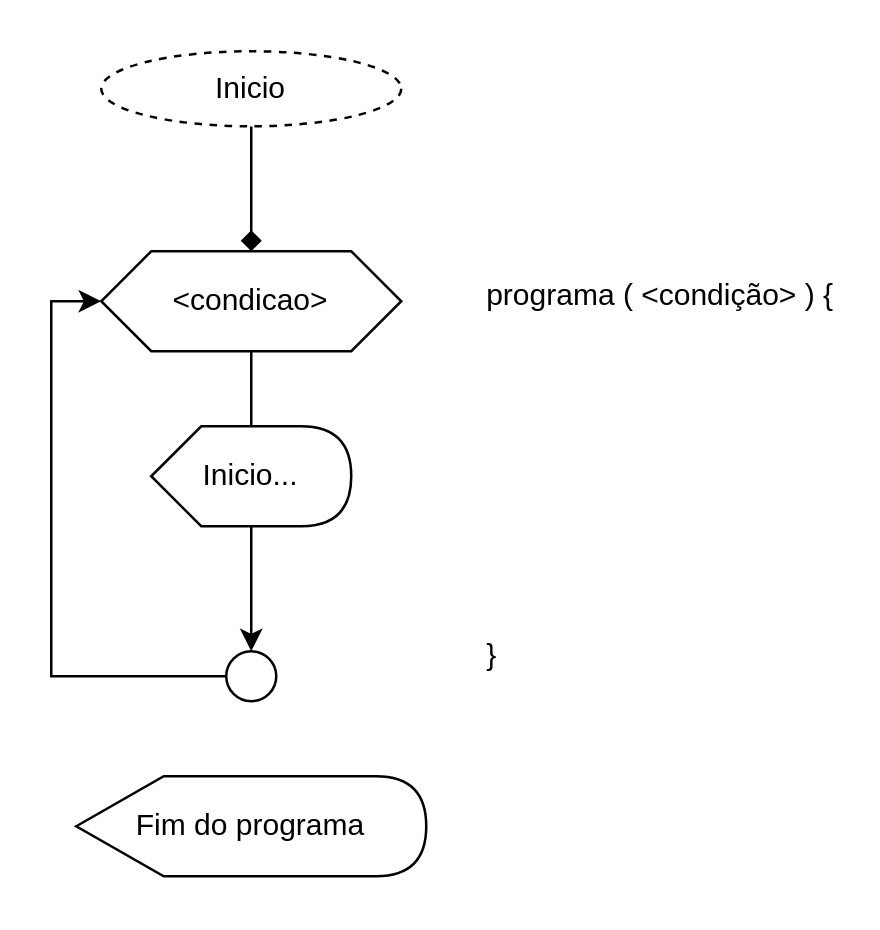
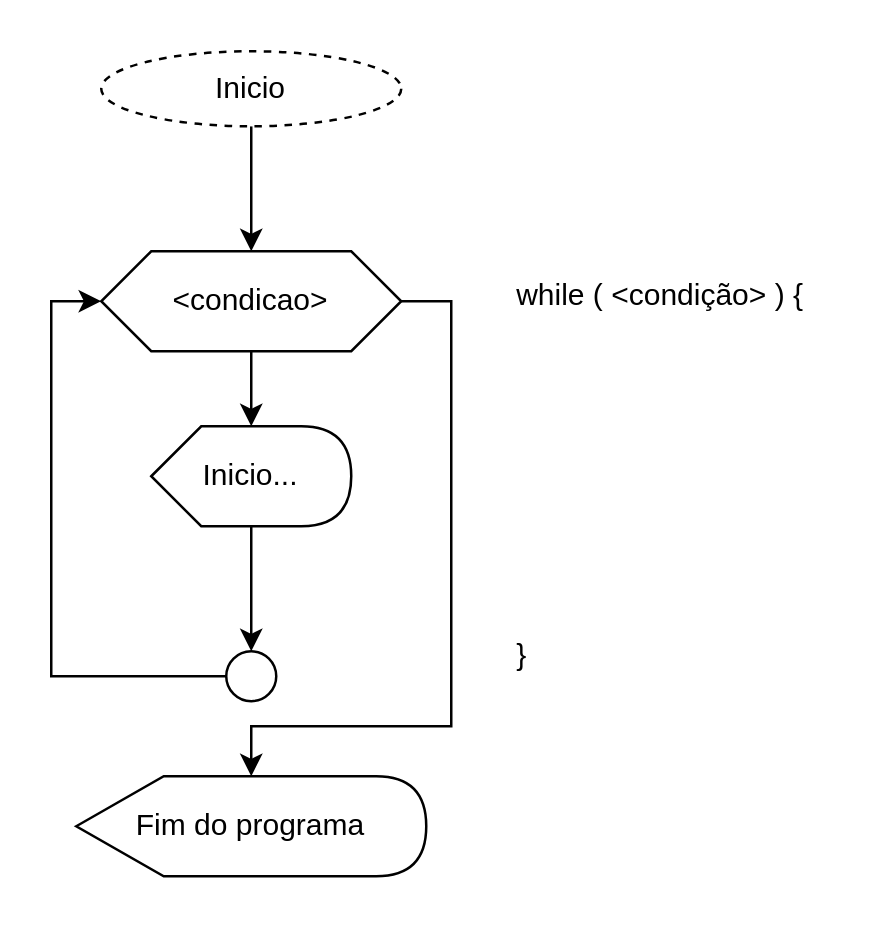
edge "Inicio" -> "<condicao>": arrowhead diamond -> classic
edge "<condicao>" -- "Inicio...": arrowhead none -> classic
node "programa ( <condição> ) { }": label "programa ( <condição> ) { }" -> "while ( <condição> ) { }"
edge "<condicao>" -> "Fim do programa": added
